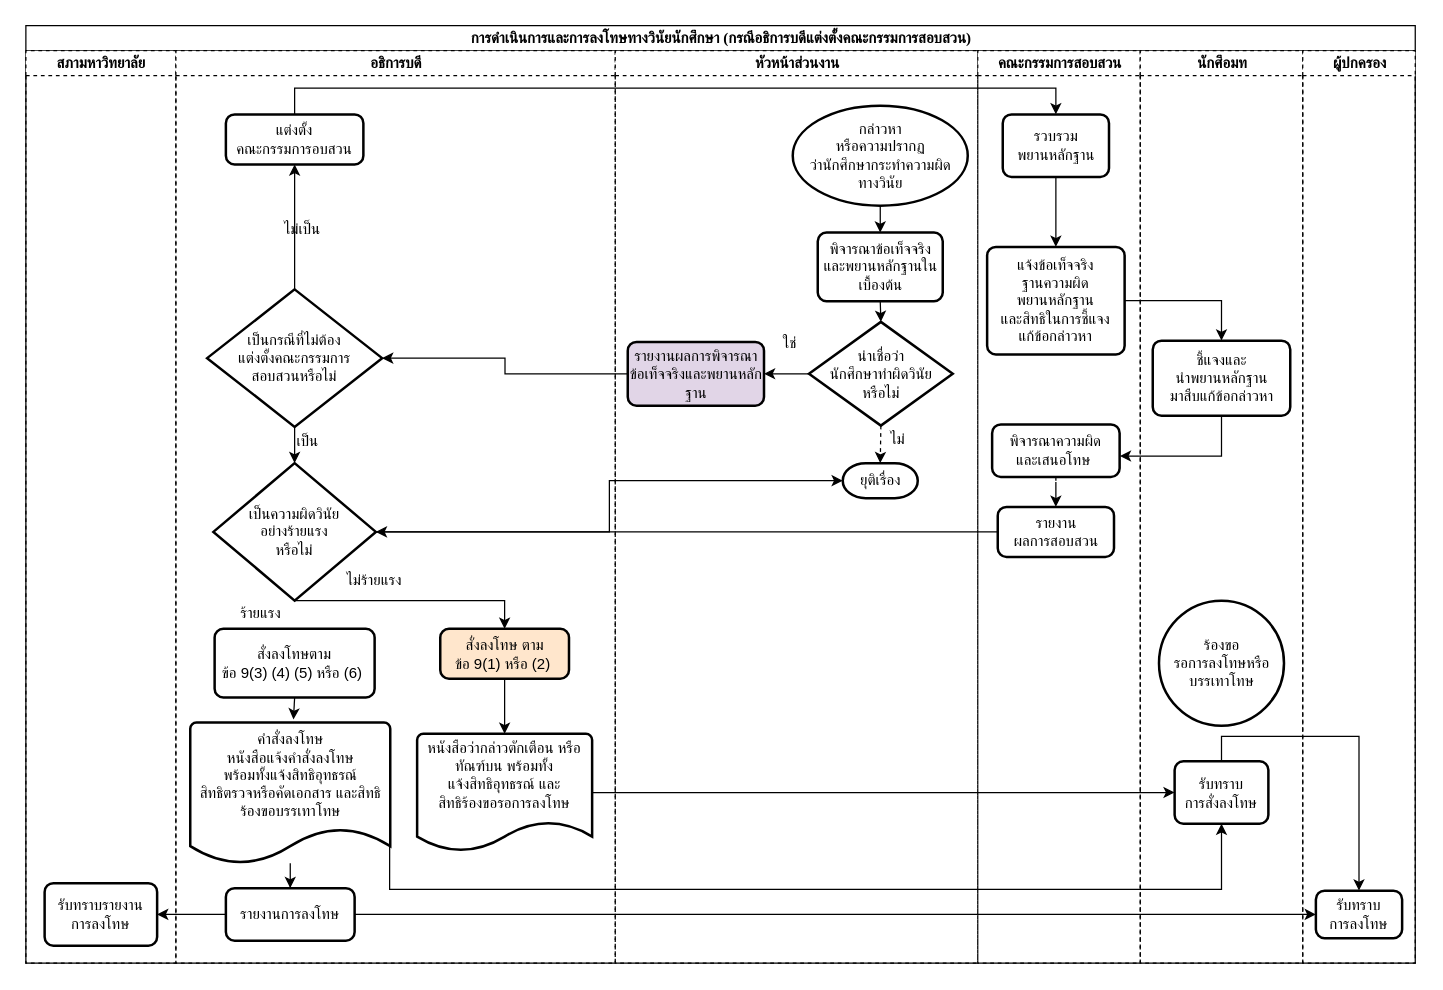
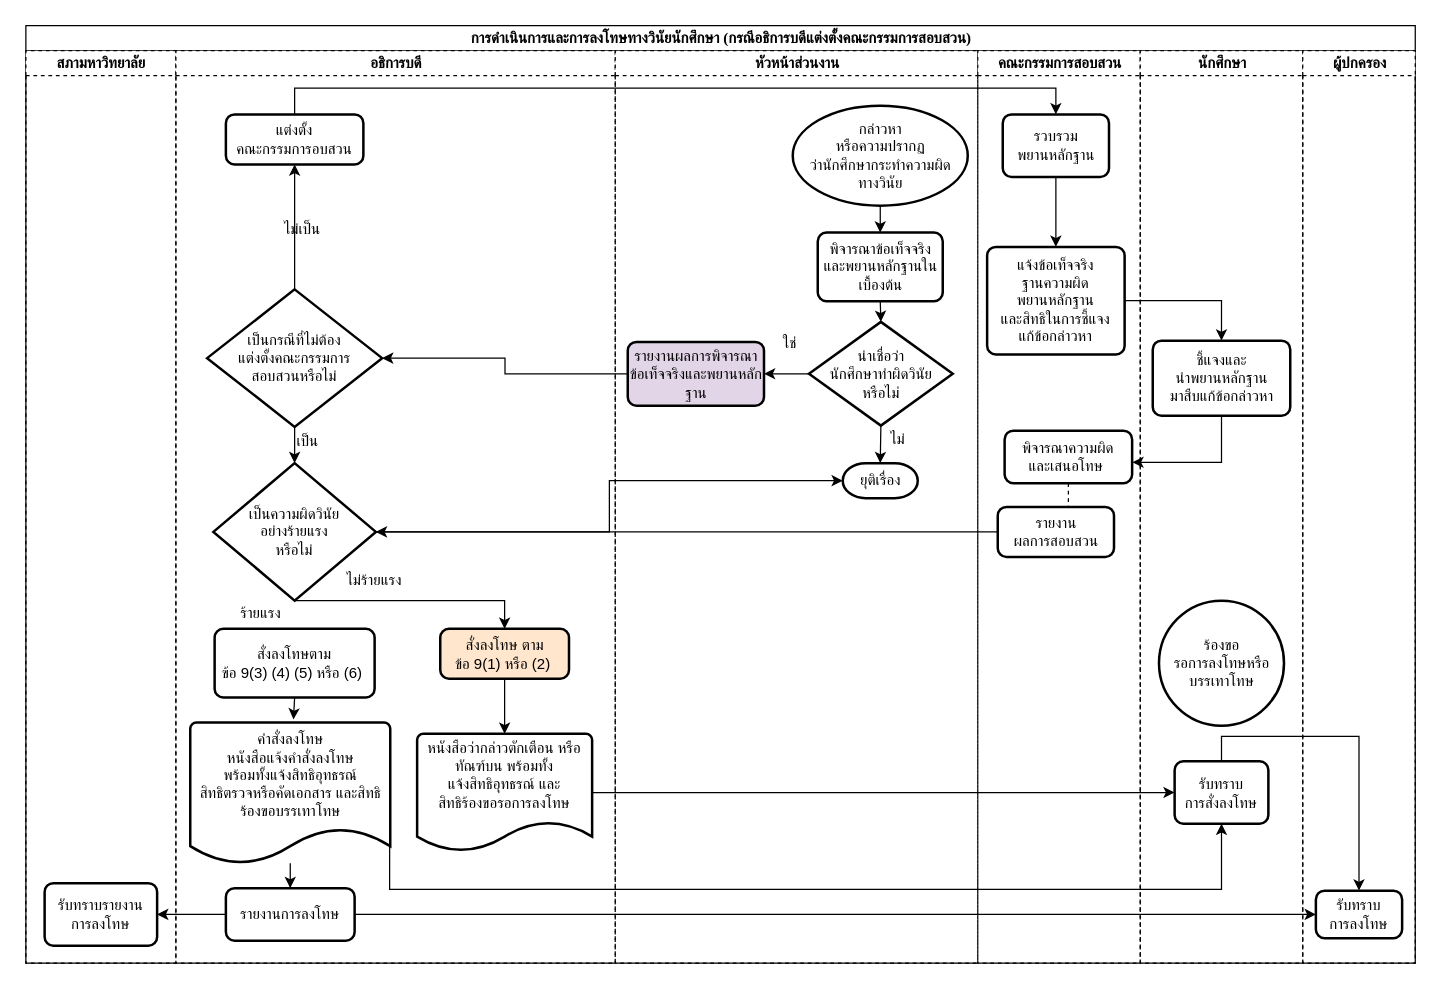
node "นักศึอมท": label "นักศึอมท" -> "นักศึกษา"
edge "น่าเชื่อว่า นักศึกษาทำผิดวินัย หรือไม่" -> "ยุติเรื่อง": style dashed -> solid
node "พิจารณาความผิด และเสนอโทษ": moved (1056, 451) -> (1068, 457)
